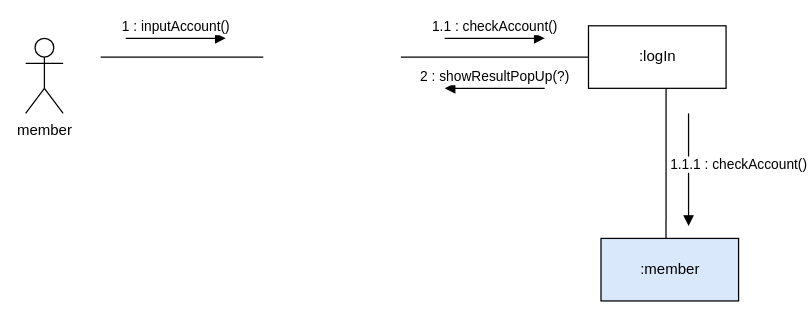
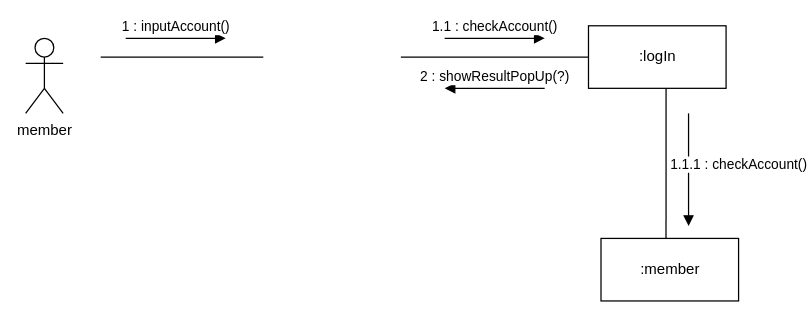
node ":member": fillcolor #dae8fc -> #ffffff
